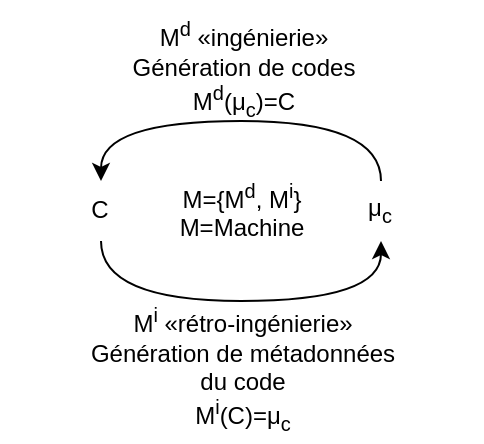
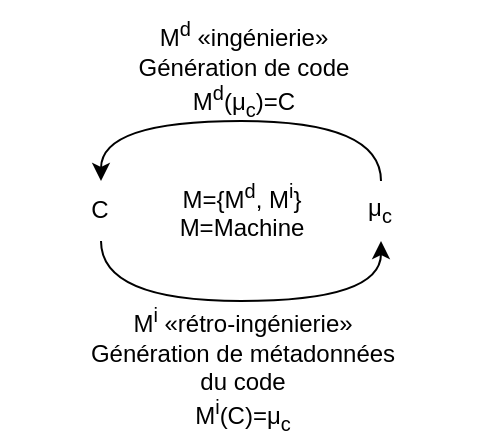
node "Md «ingénierie» Génération de codes Md(μc)=C": label "Md «ingénierie» Génération de codes Md(μc)=C" -> "Md «ingénierie» Génération de code Md(μc)=C"
